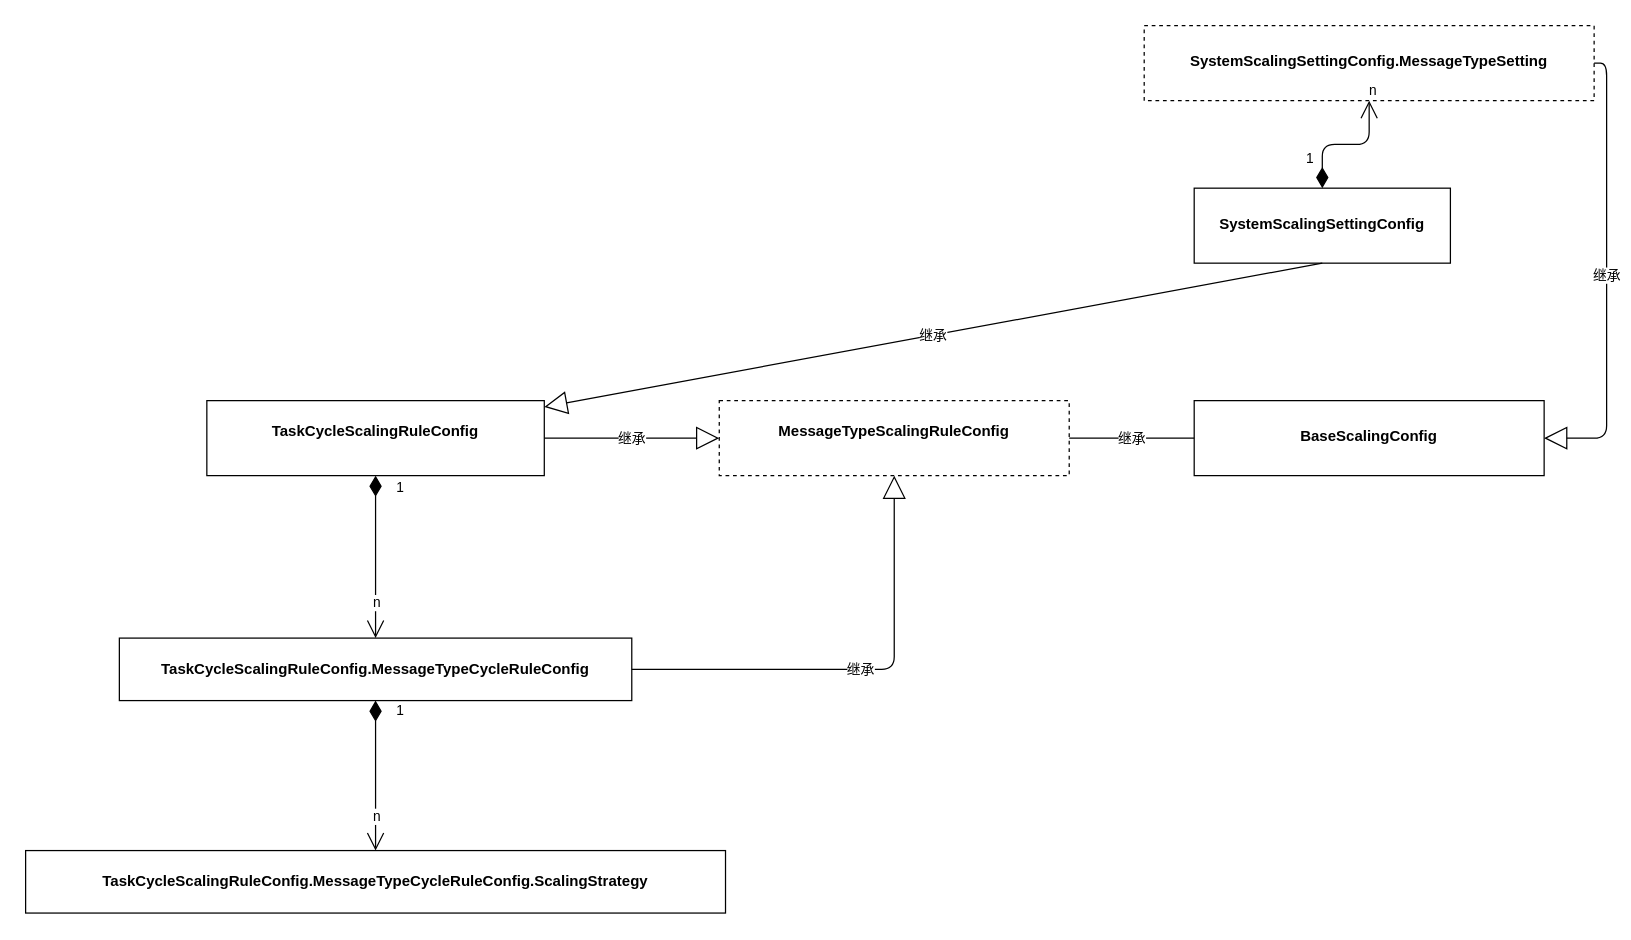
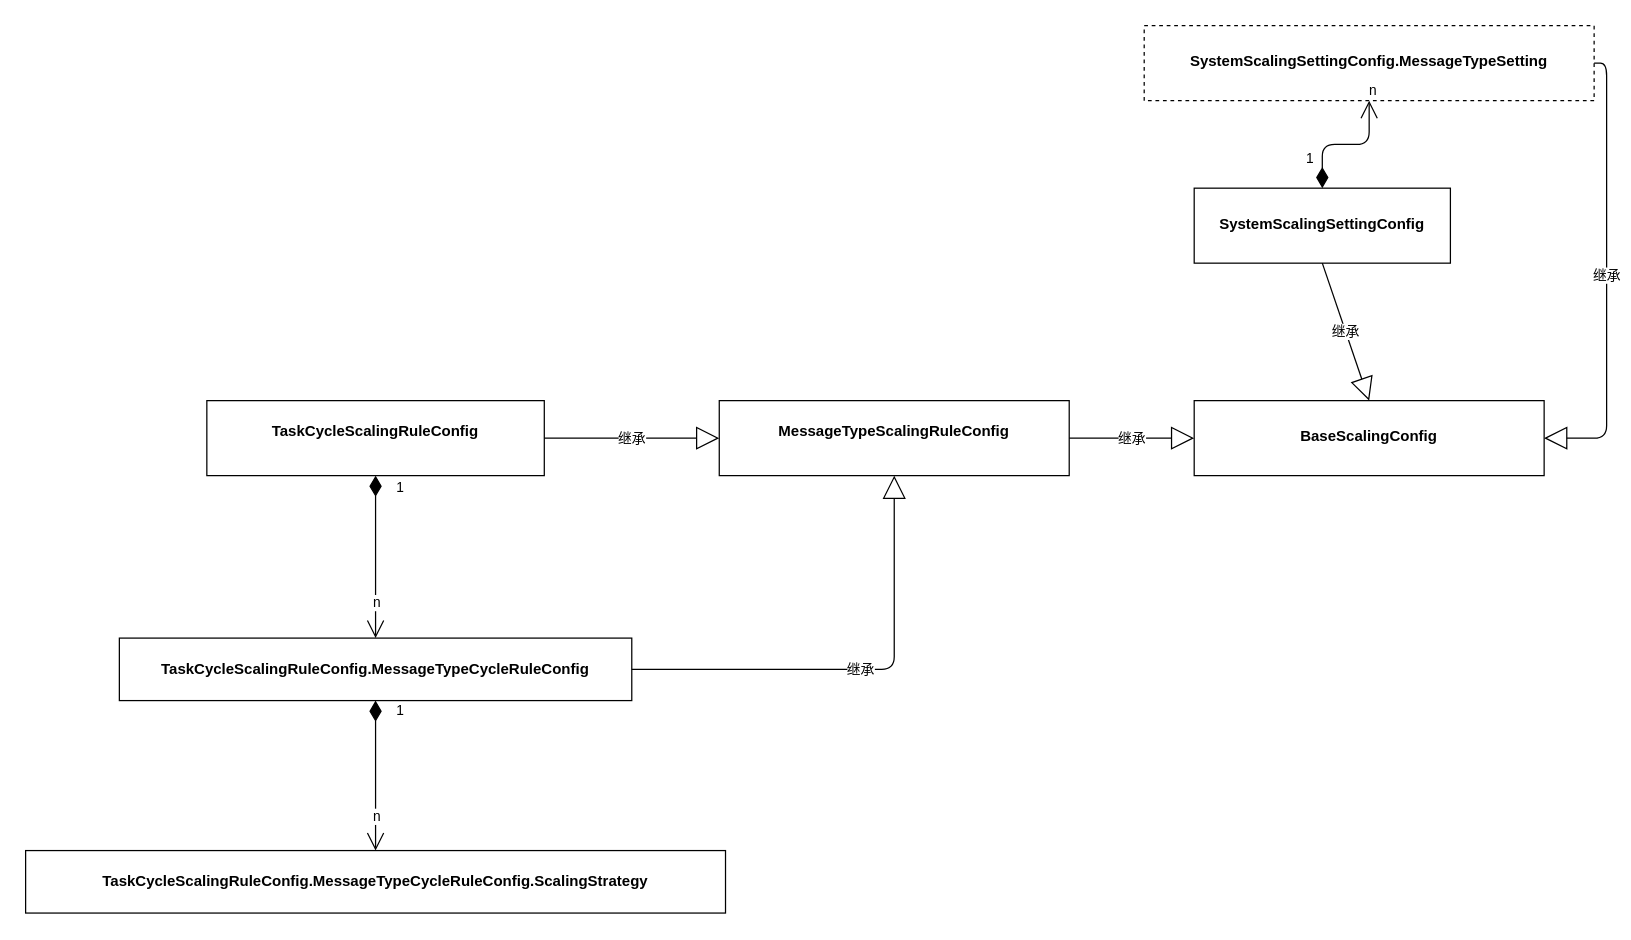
edge "SystemScalingSettingConfig" -> "TaskCycleScalingRuleConfig": now "SystemScalingSettingConfig" -> "BaseScalingConfig"
node "MessageTypeScalingRuleConfig": style dashed -> solid
edge "MessageTypeScalingRuleConfig" -- "BaseScalingConfig": arrowhead none -> block
